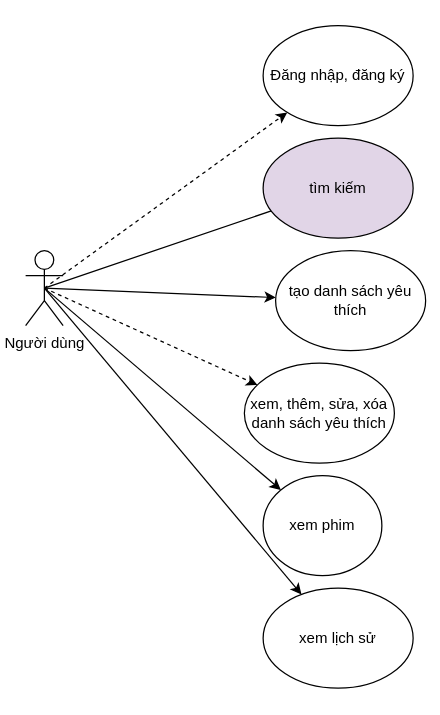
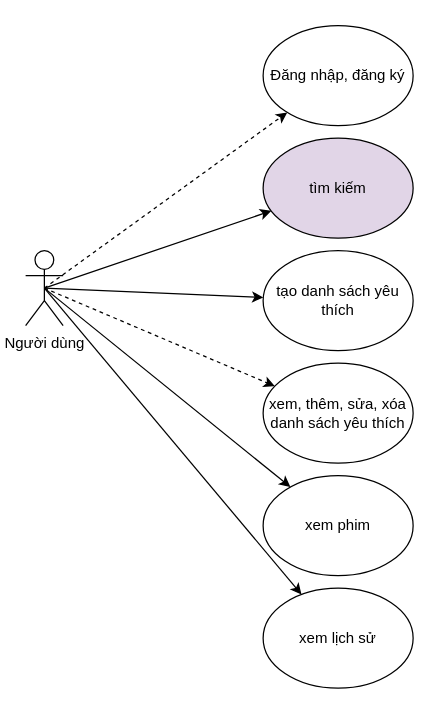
edge "tìm kiếm" -- "Người dùng": arrowhead none -> classic
node "tạo danh sách yêu thích": moved (351, 301) -> (338, 301)
node "xem, thêm, sửa, xóa danh sách yêu thích": moved (319, 413) -> (338, 413)
node "xem phim": size 119x100 -> 150x100
